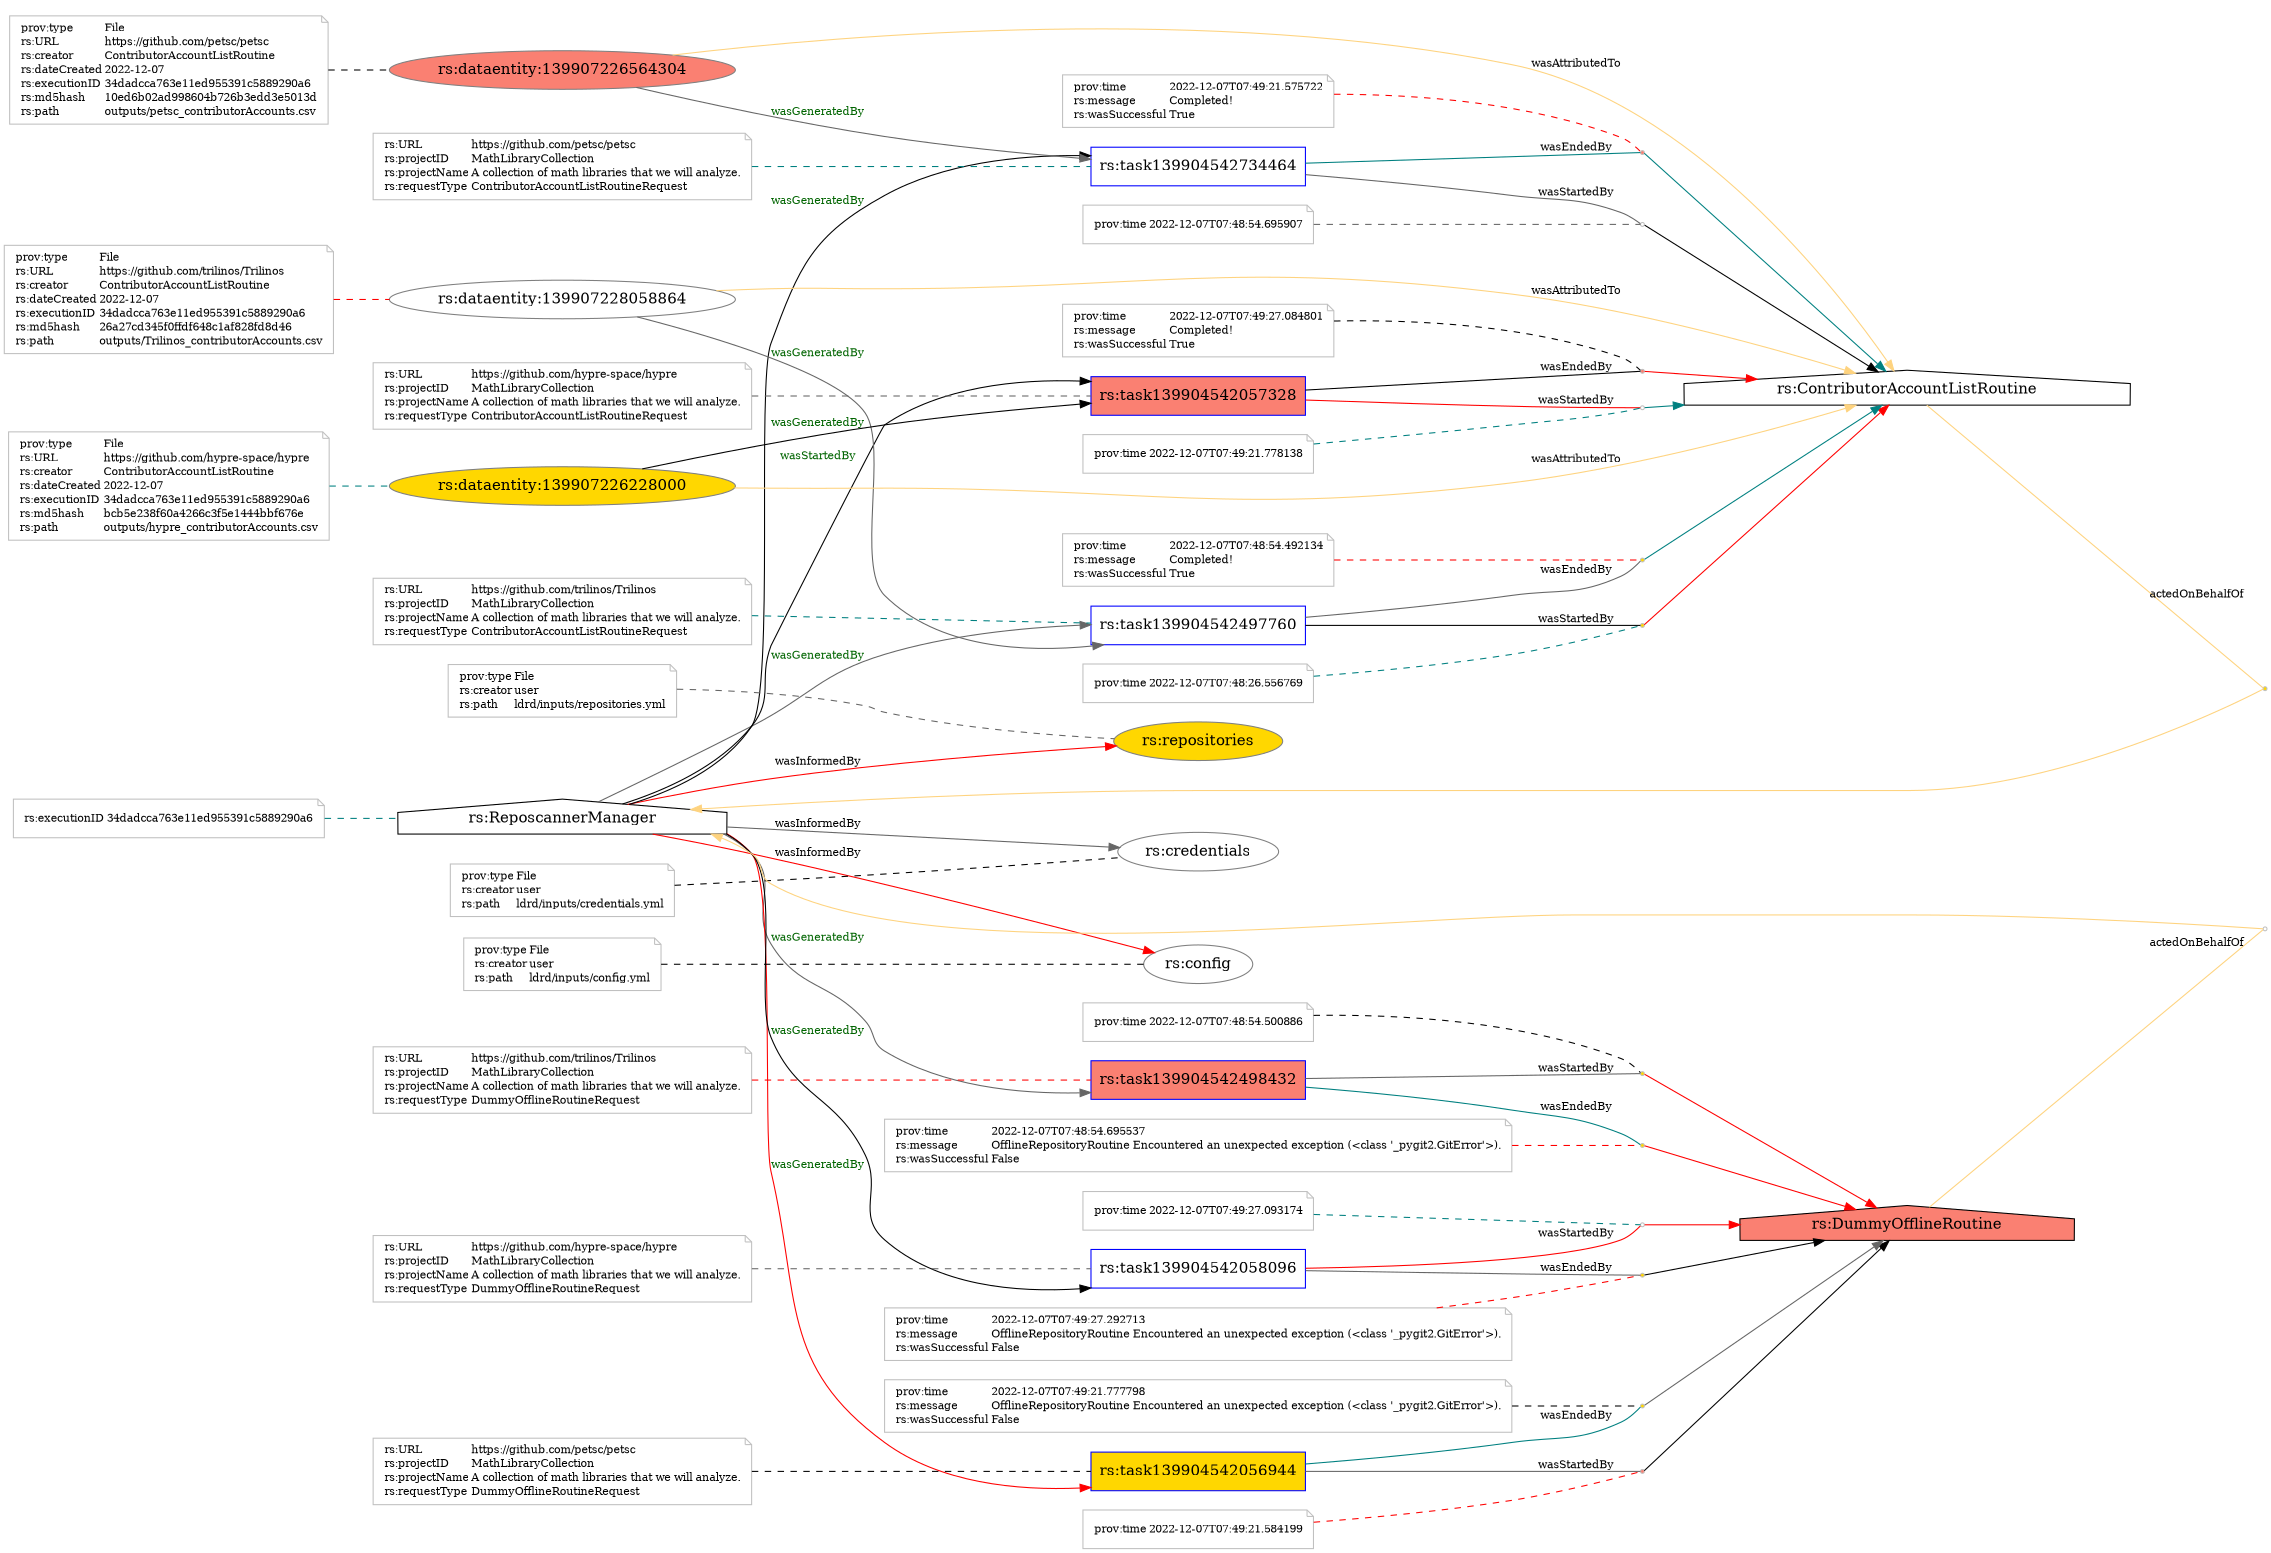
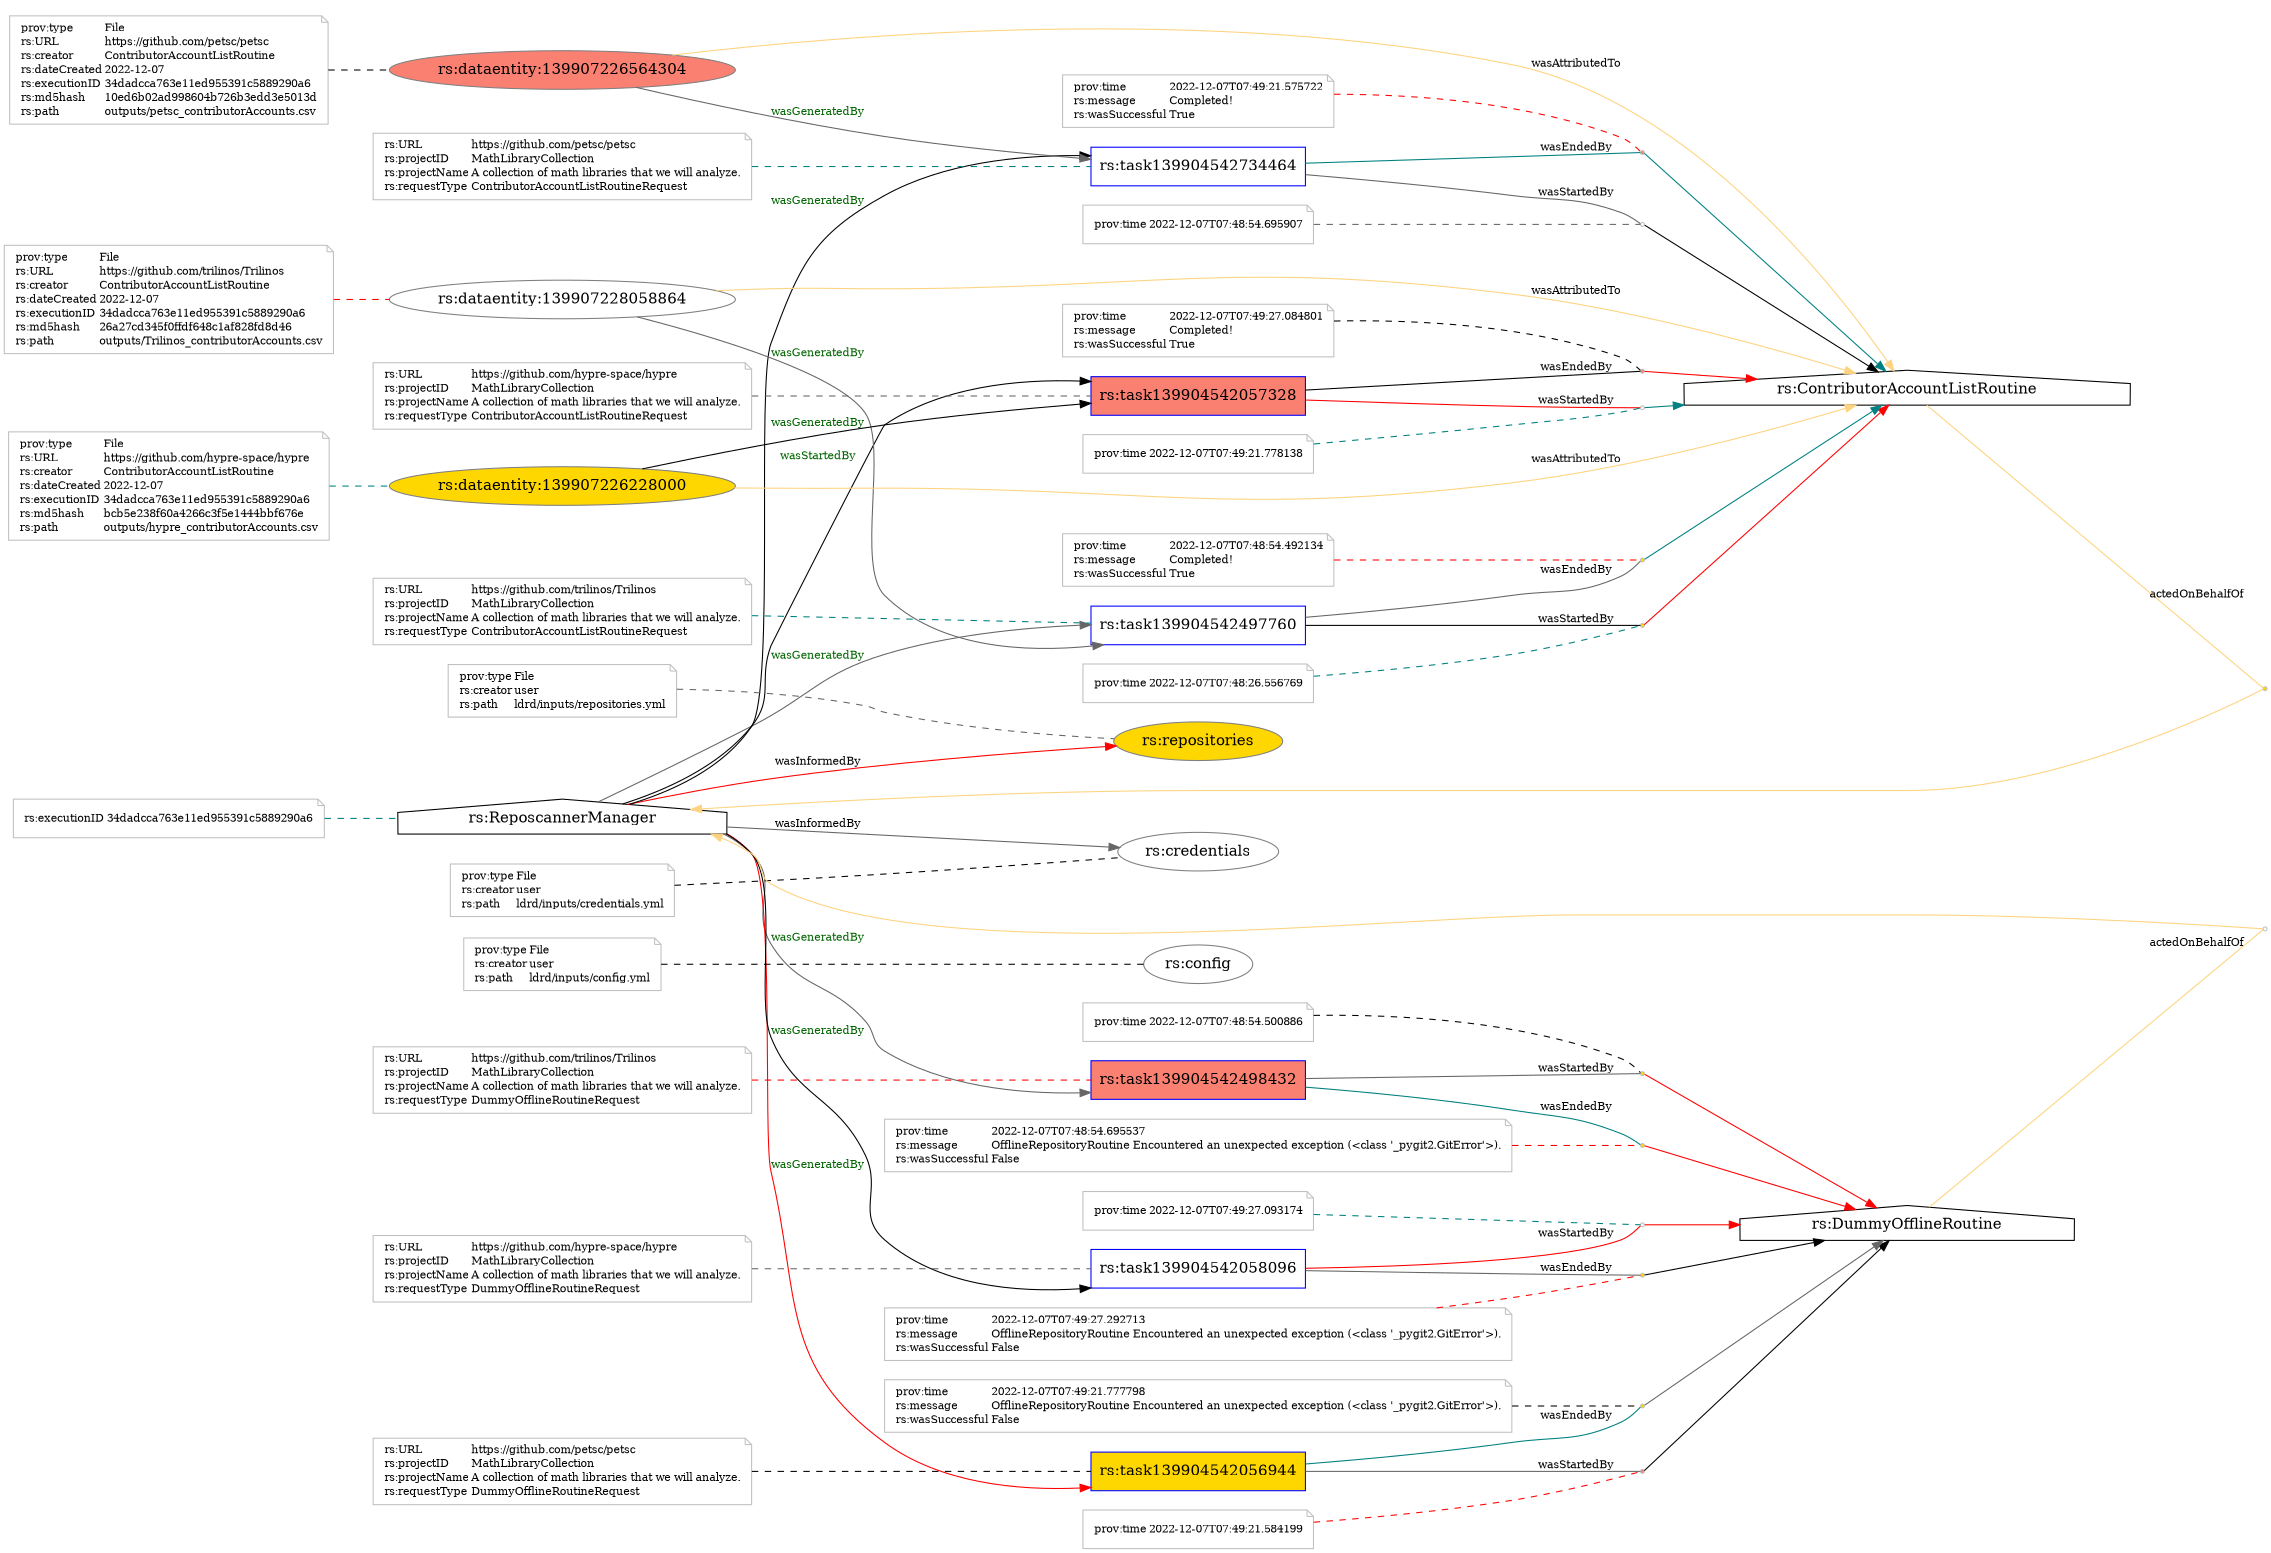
edge "rs:ReposcannerManager" -> "rs:config": removed, label "wasInformedBy"
node "rs:DummyOfflineRoutine": fillcolor salmon -> white
